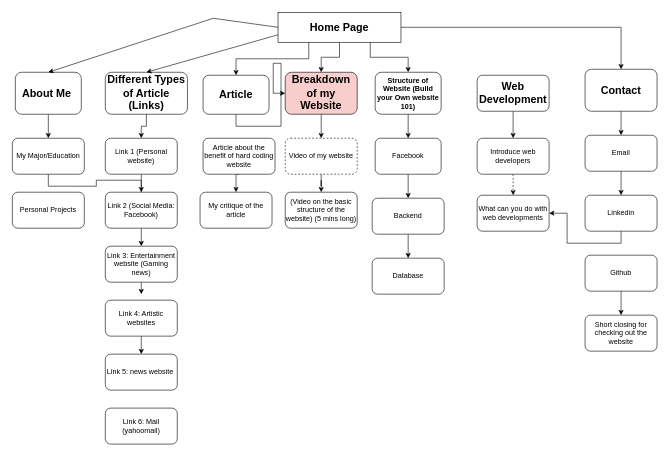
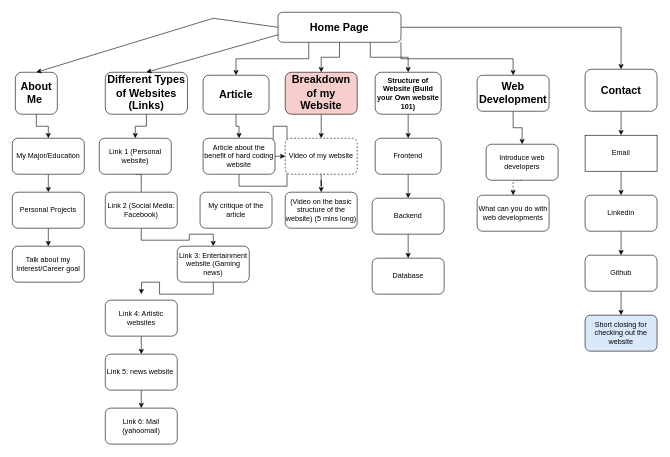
node "Home Page": shape rectangle -> rounded rectangle
edge "Article" -> "Breakdown of my Website": now "Article" -> "Article about the benefit of hard coding website"
edge "Home Page" -> "Web Development": added
node "About Me": size 66x42 -> 42x42
node "Different Types of Article (Links)": label "Different Types of Article (Links)" -> "Different Types of Websites (Links)"
node "Email": shape rounded rectangle -> rectangle
node "Link 1 (Personal website)": moved (141, 156) -> (135, 156)
node "Facebook": label "Facebook" -> "Frontend"
node "Introduce web developers": moved (513, 156) -> (522, 162)
edge "My Major/Education" -> "Link 2 (Social Media: Facebook)": now "My Major/Education" -> "Personal Projects"
edge "Article about the benefit of hard coding website" -> "My critique of the article": now "Article about the benefit of hard coding website" -> "Video of my website"
edge "Linkedin" -> "What can you do with web developments": now "Linkedin" -> "Github"
edge "Personal Projects" -> "Talk about my Interest/Career goal": added
node "Talk about my Interest/Career goal": added
node "Link 3: Entertainment website (Gaming news)": moved (141, 264) -> (213, 264)
node "Short closing for checking out the website": fillcolor #ffffff -> #dae8fc
edge "Link 5: news website" -> "Link 6: Mail (yahoomail)": added
